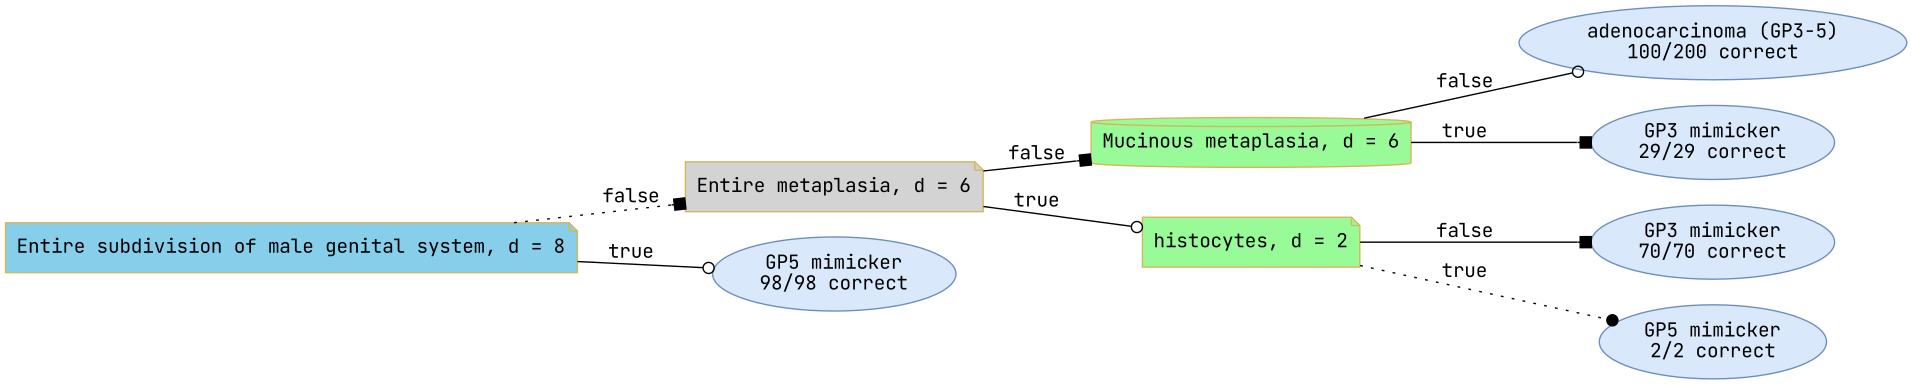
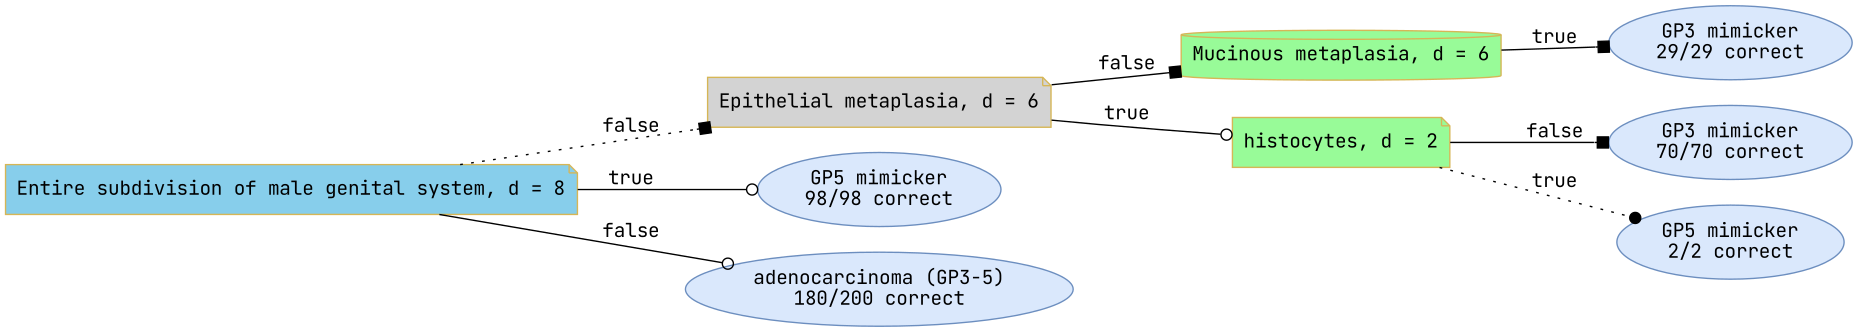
node "adenocarcinoma (GP3-5)": text "100/200 correct" -> "180/200 correct"
edge "Mucinous metaplasia, d = 6" -> "adenocarcinoma (GP3-5)": now "Entire subdivision of male genital system, d = 8" -> "adenocarcinoma (GP3-5)"
node "Entire metaplasia, d = 6": label "Entire metaplasia, d = 6" -> "Epithelial metaplasia, d = 6"
